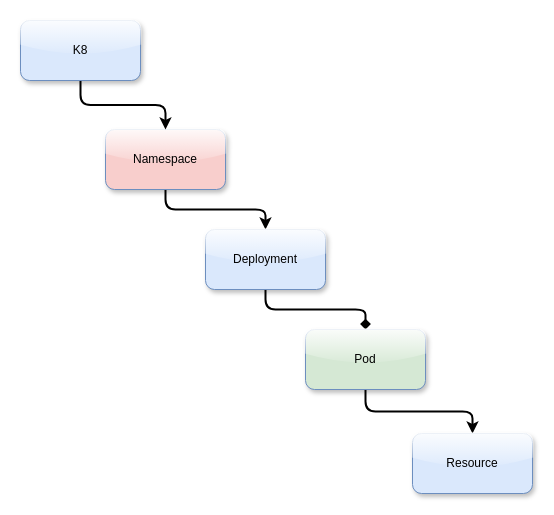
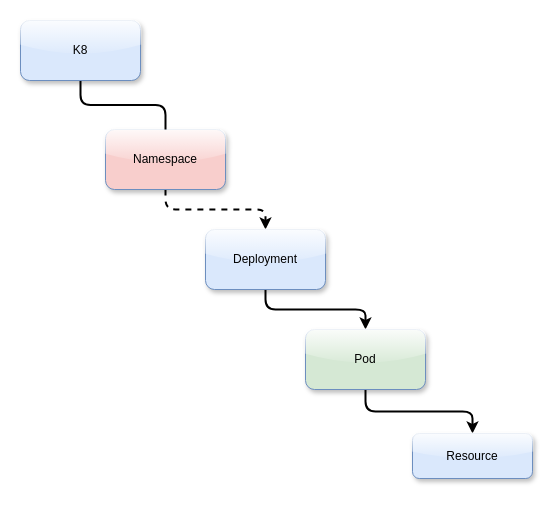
edge "K8" -> "Namespace": arrowhead classic -> none
edge "Namespace" -> "Deployment": style solid -> dashed
edge "Deployment" -> "Pod": arrowhead diamond -> classic
node "Resource": size 120x60 -> 120x45
